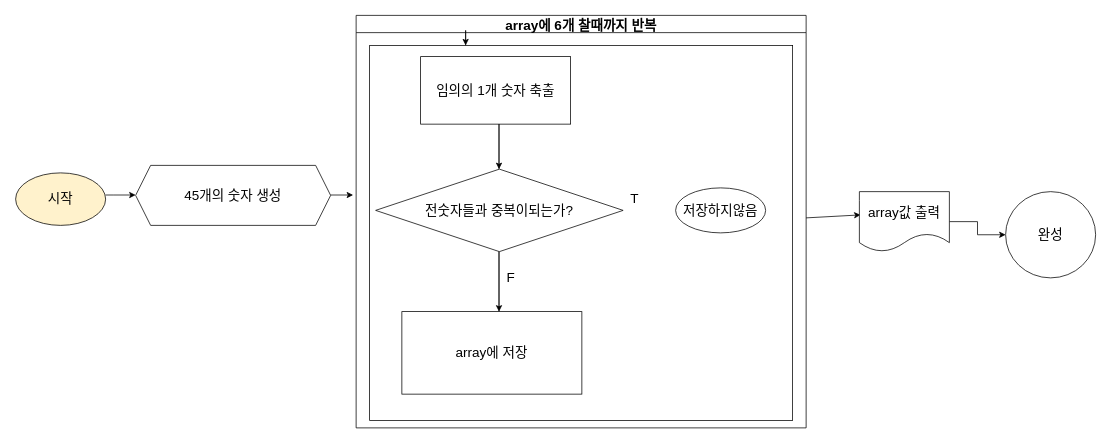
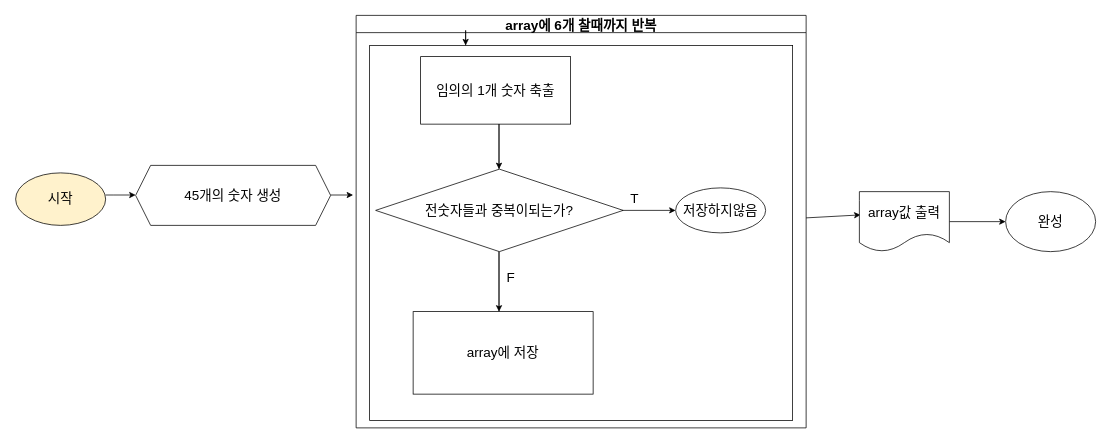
edge "T" -> "저장하지않음": added
node "완성": size 90x86 -> 90x60
node "array에 저장": moved (492, 353) -> (503, 353)
